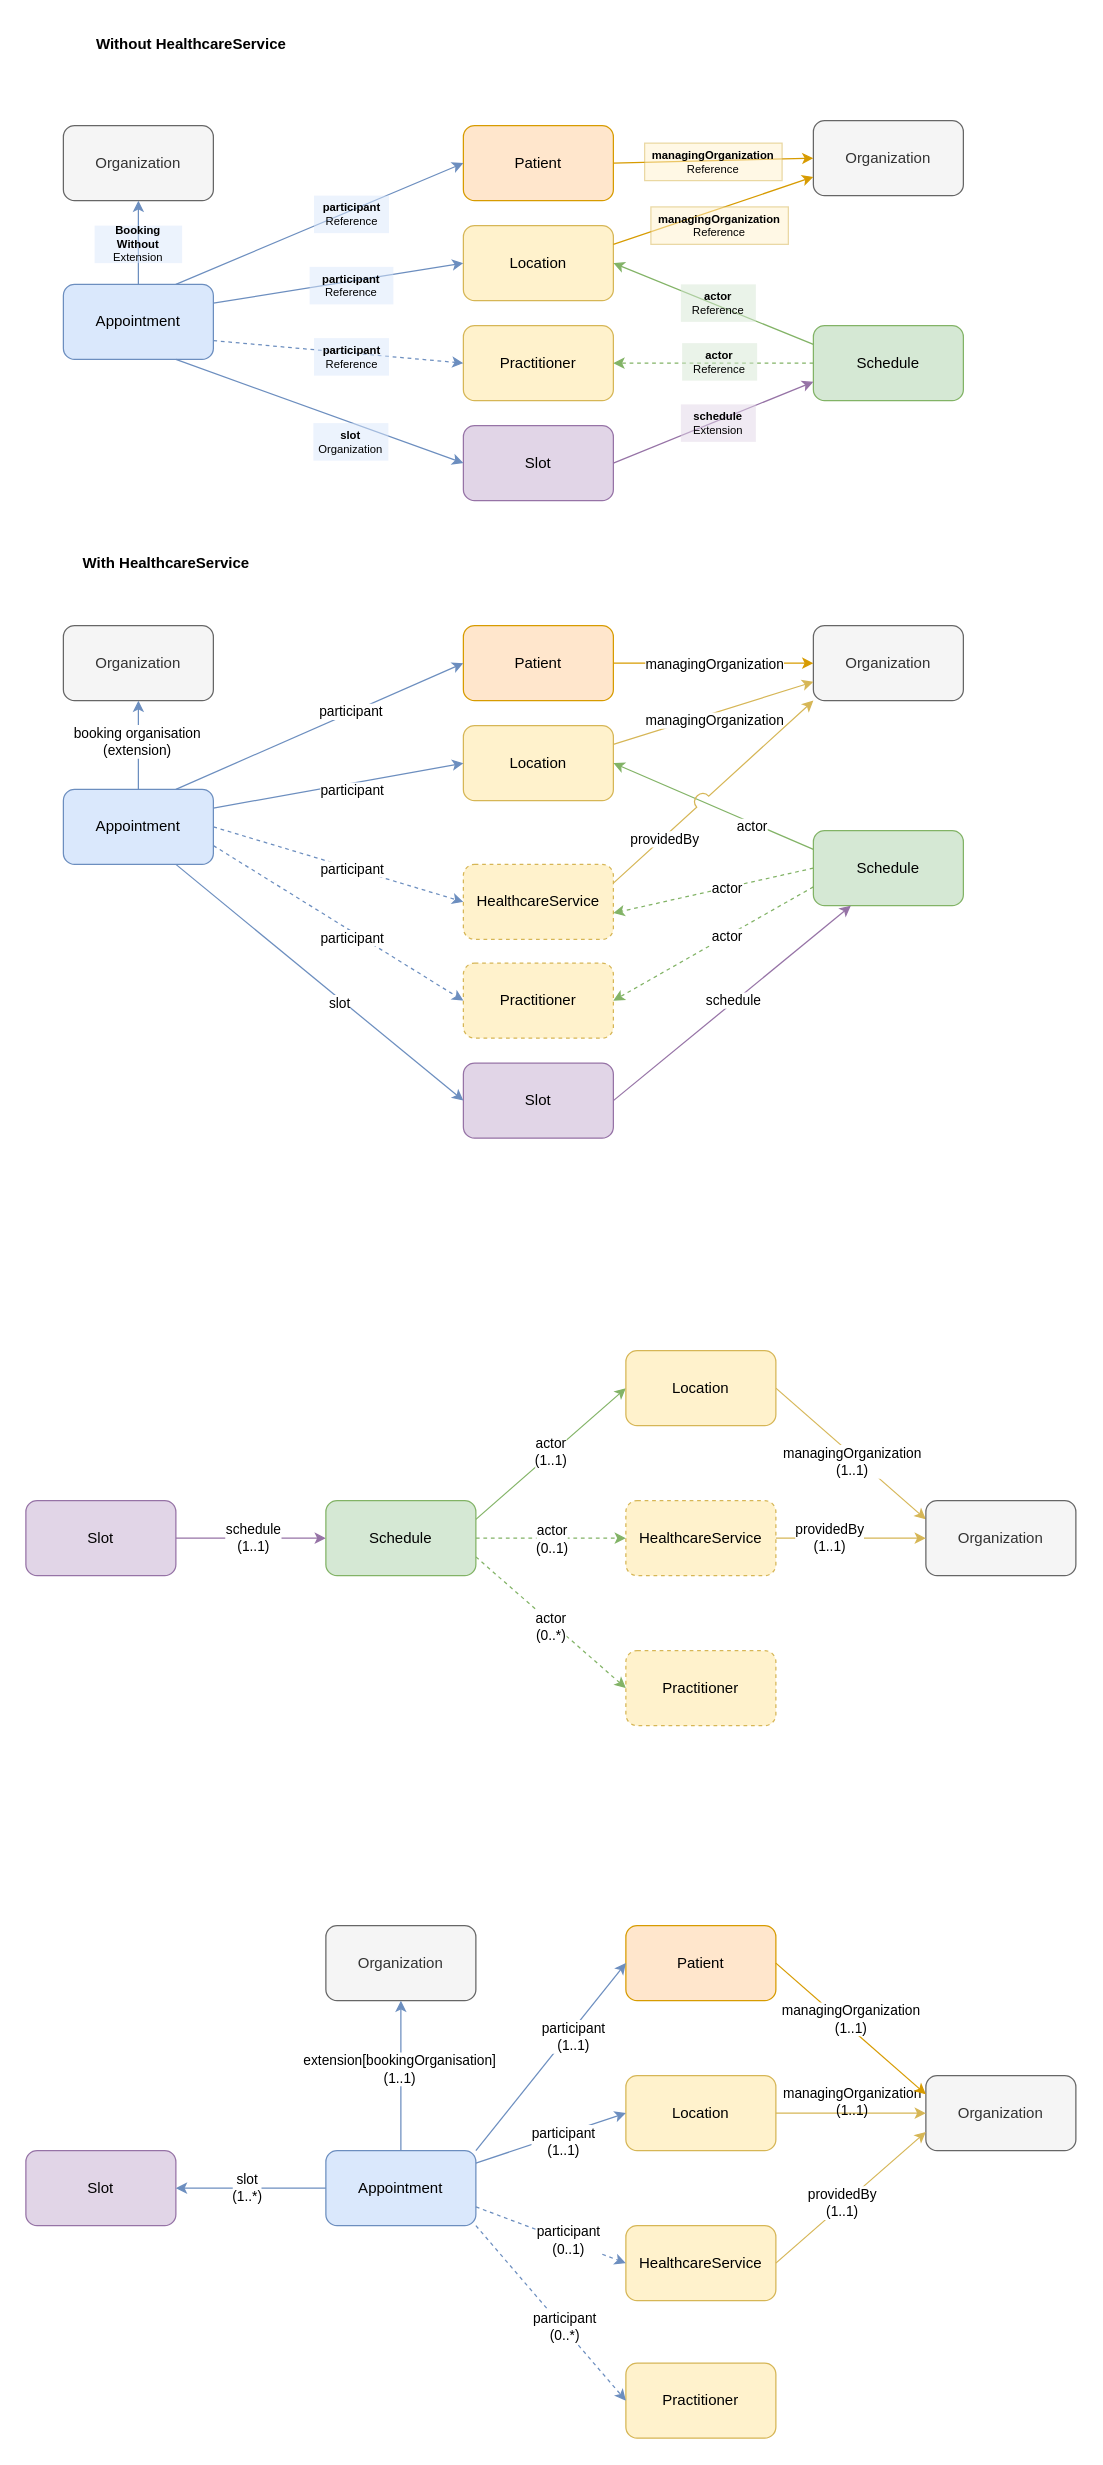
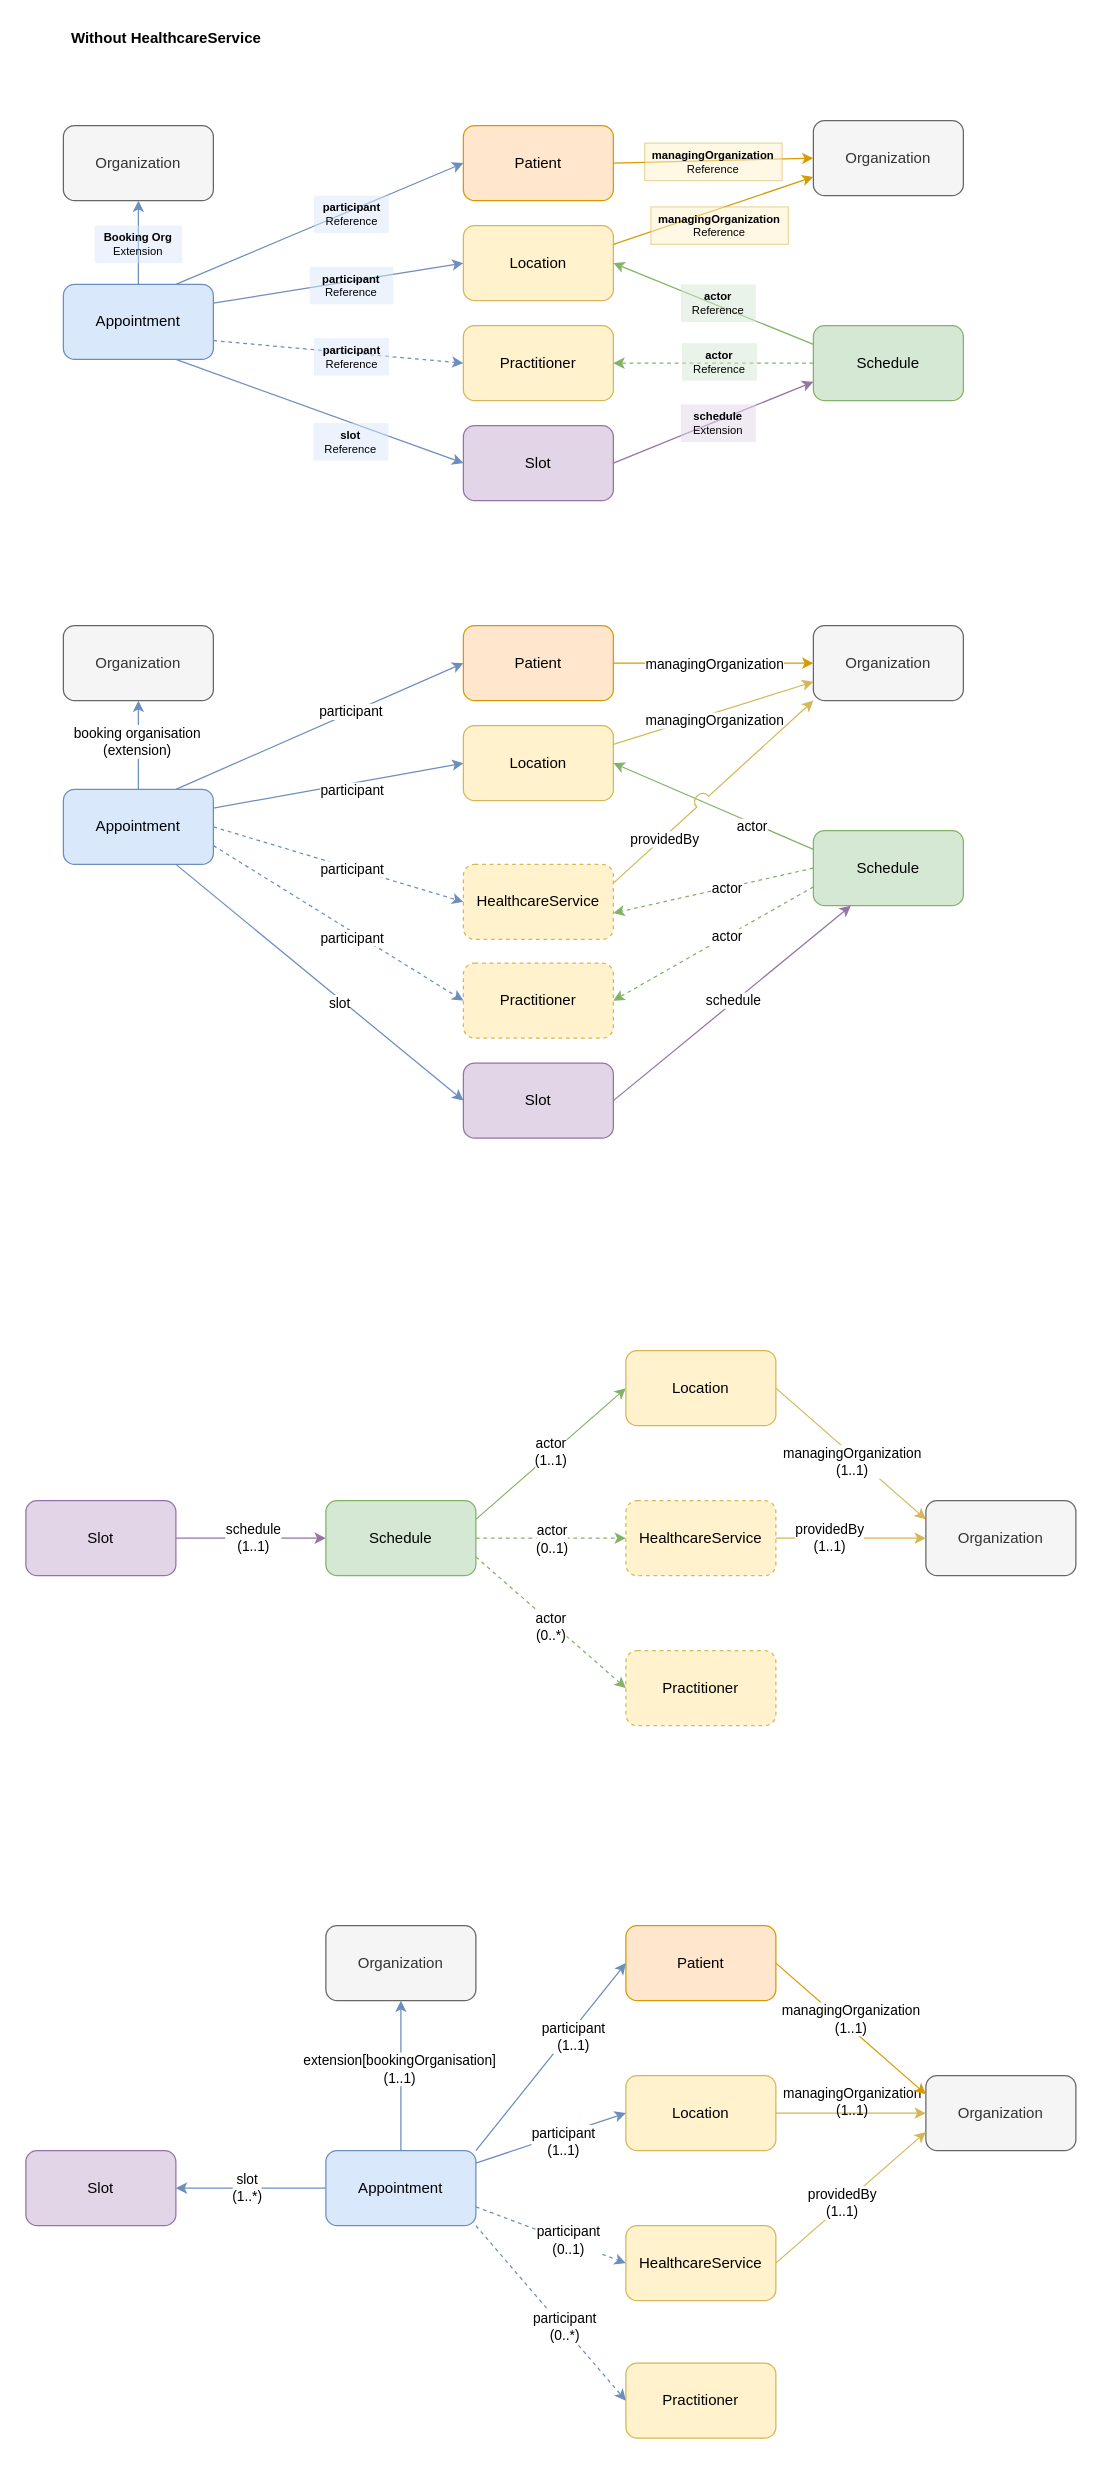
node "Without HealthcareService": moved (191, 44) -> (166, 38)
node "Booking Without Extension": label "Booking Without Extension" -> "Booking Org Extension"
node "slot Organization": label "slot Organization" -> "slot Reference"
node "With HealthcareService": removed
